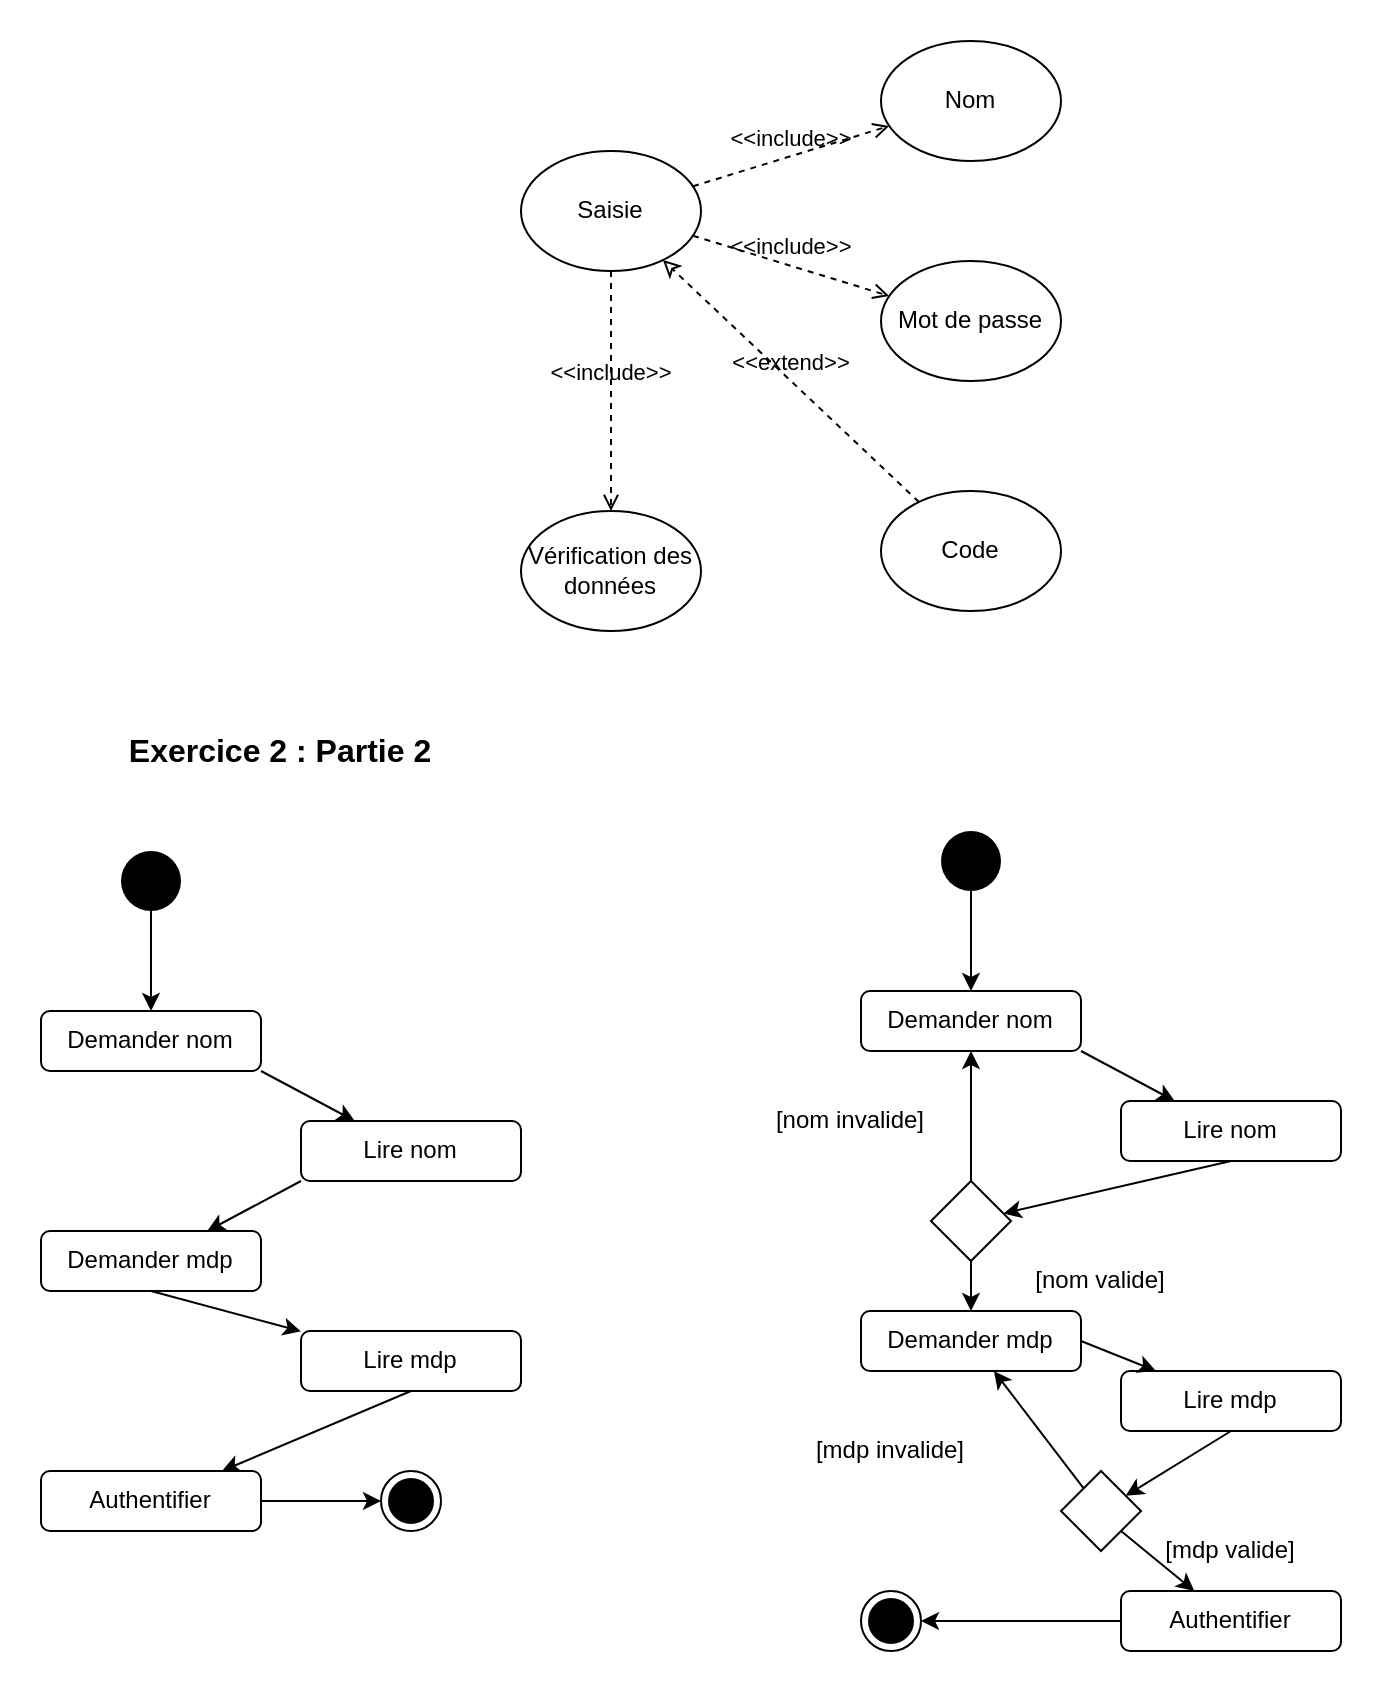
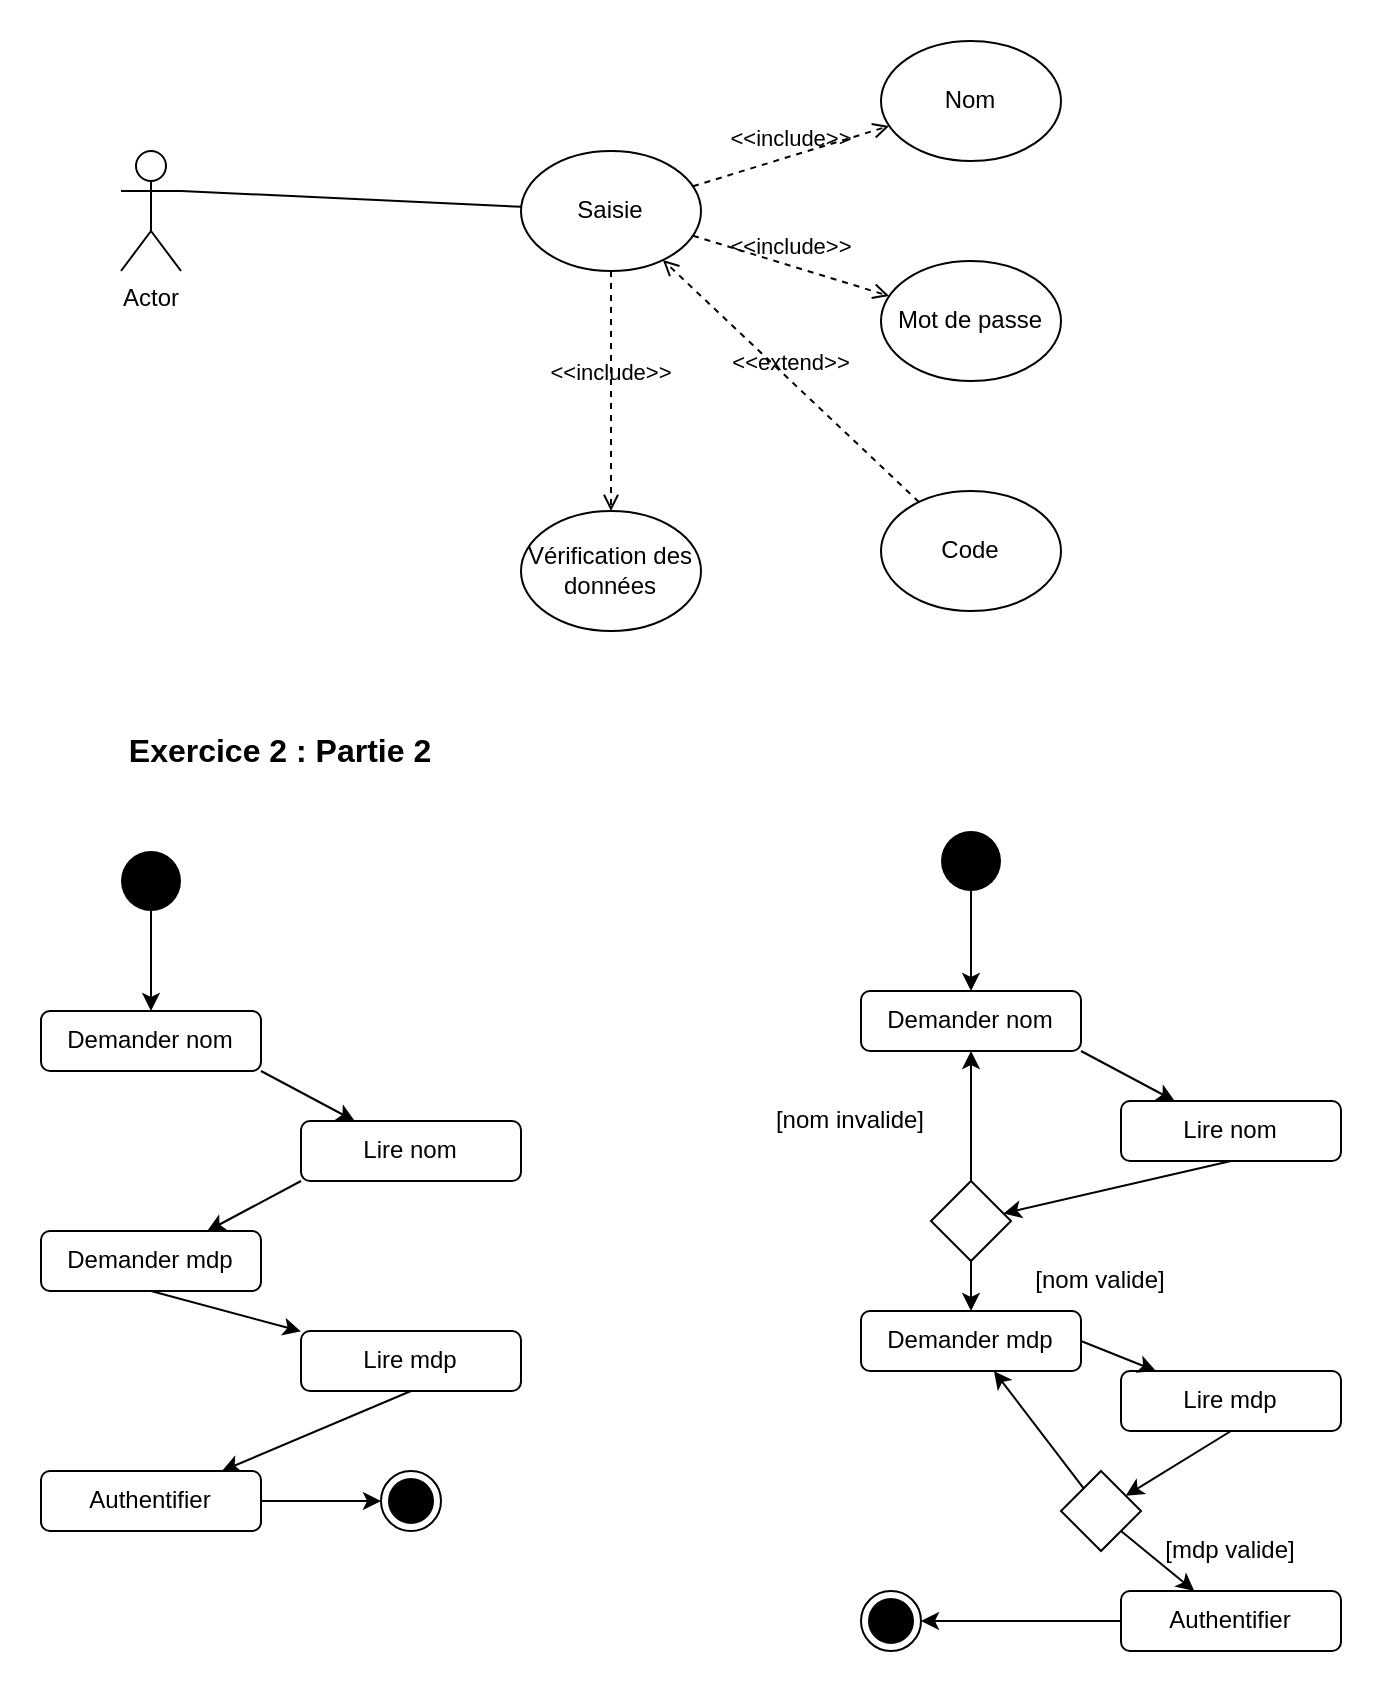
edge "Actor" -- "Saisie": added
node "Actor": added
edge "Code" -> "Saisie": arrowhead classic -> open
node "[mdp invalide]": removed
